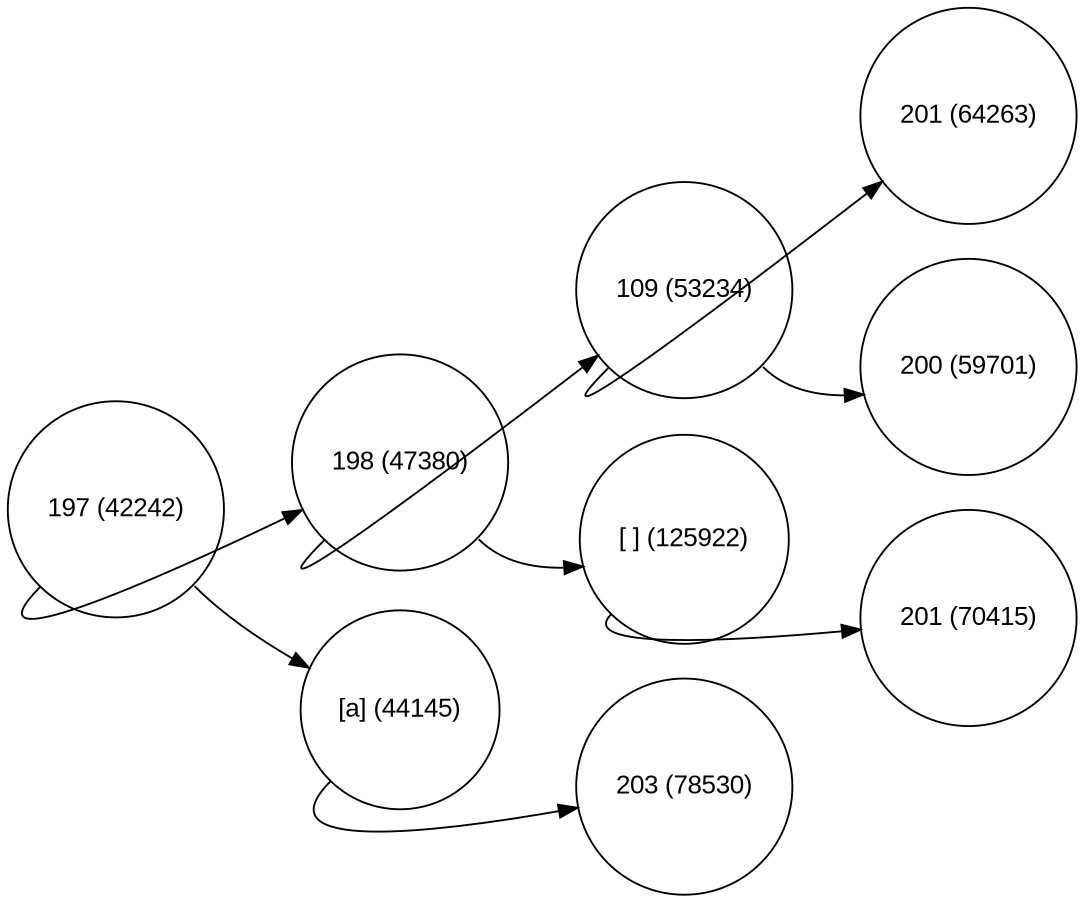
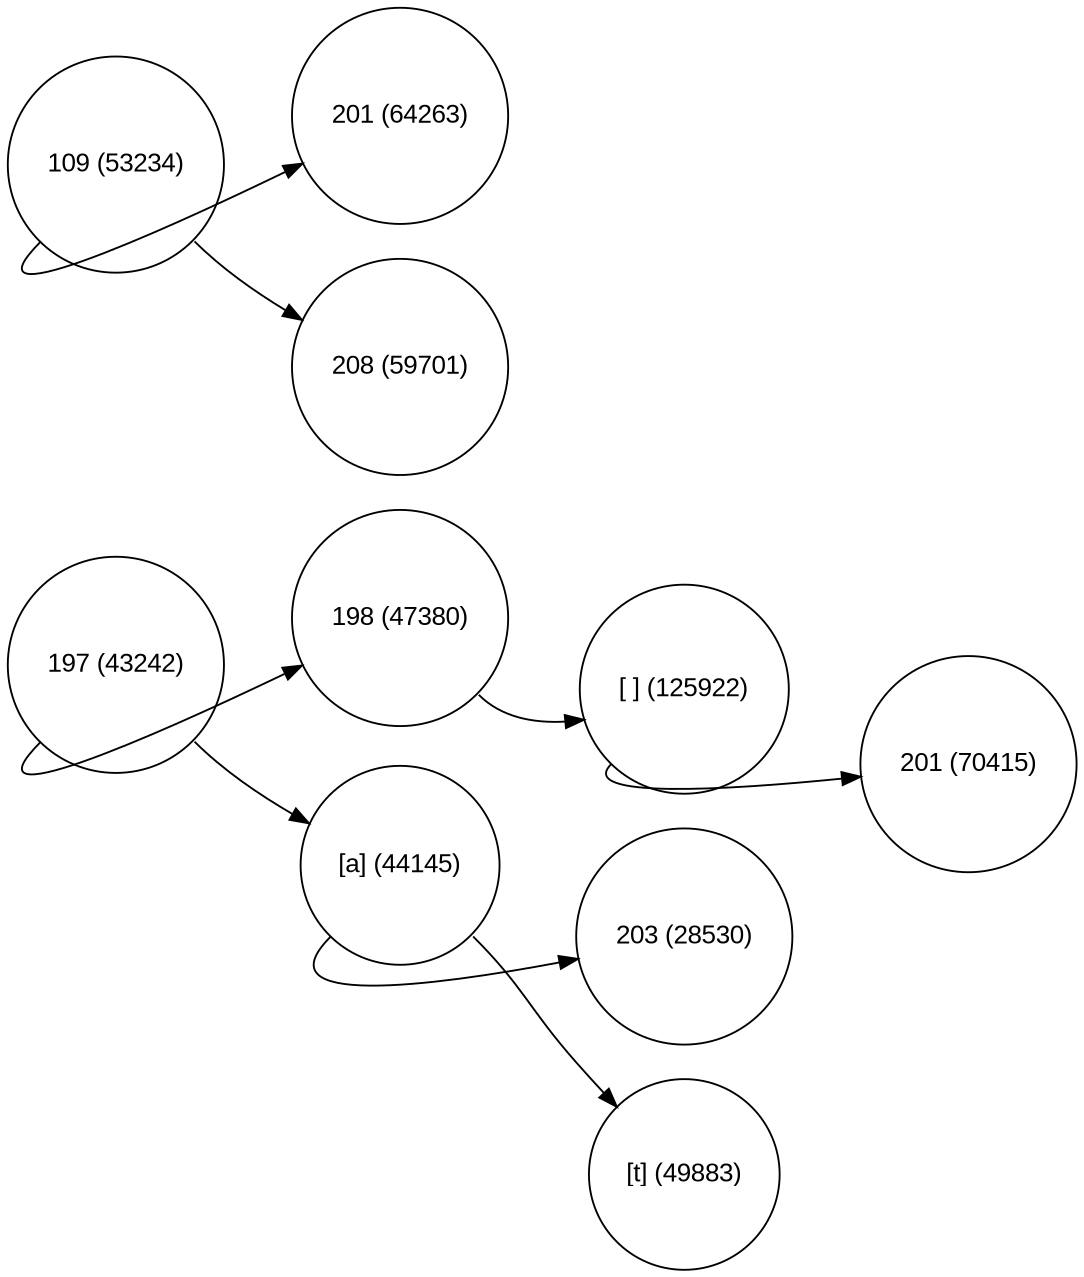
node "200 (59701)": label "200 (59701)" -> "208 (59701)"
edge "198 (47380)" -> "109 (53234)": removed
node "197 (42242)": label "197 (42242)" -> "197 (43242)"
node "203 (78530)": label "203 (78530)" -> "203 (28530)"
node "[t] (49883)": added
